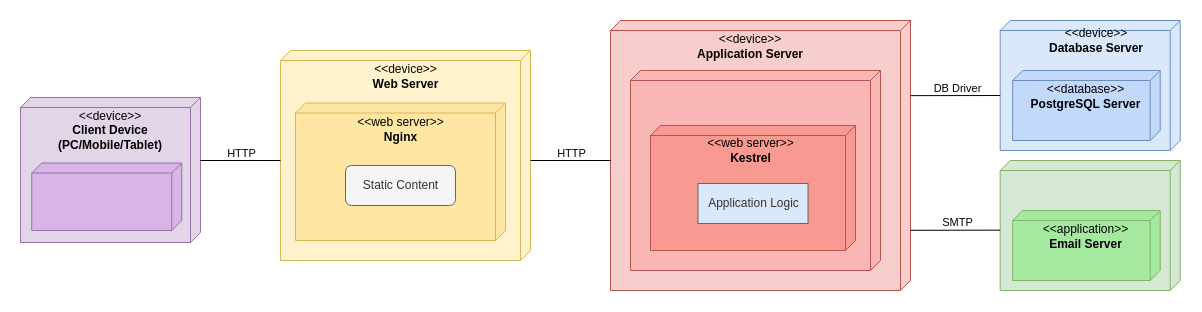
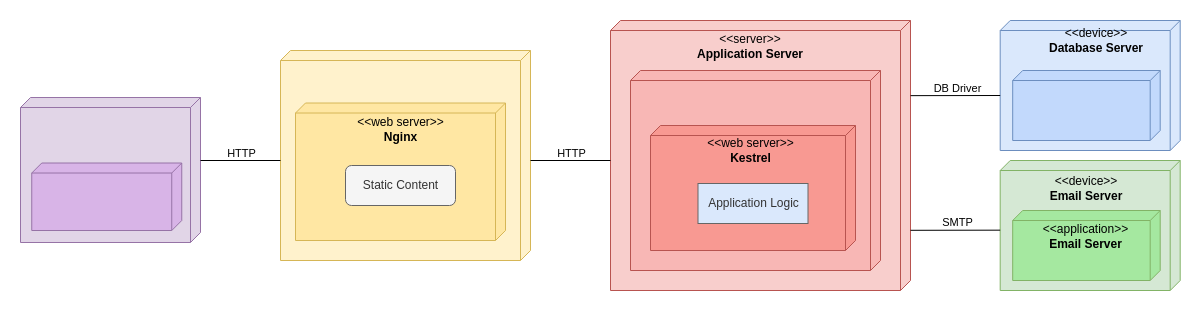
node "<<device>> Application Server": label "<<device>> Application Server" -> "<<server>> Application Server"
node "<<device>> Web Server": removed
node "<<database>> PostgreSQL Server": removed
node "<<device>> Client Device (PC/Mobile/Tablet)": removed
node "<<device>> Email Server": added
